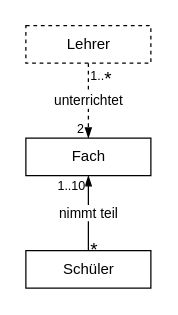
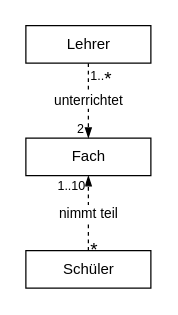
node "Lehrer": style dashed -> solid
edge "Schüler" -> "Fach": style solid -> dashed
